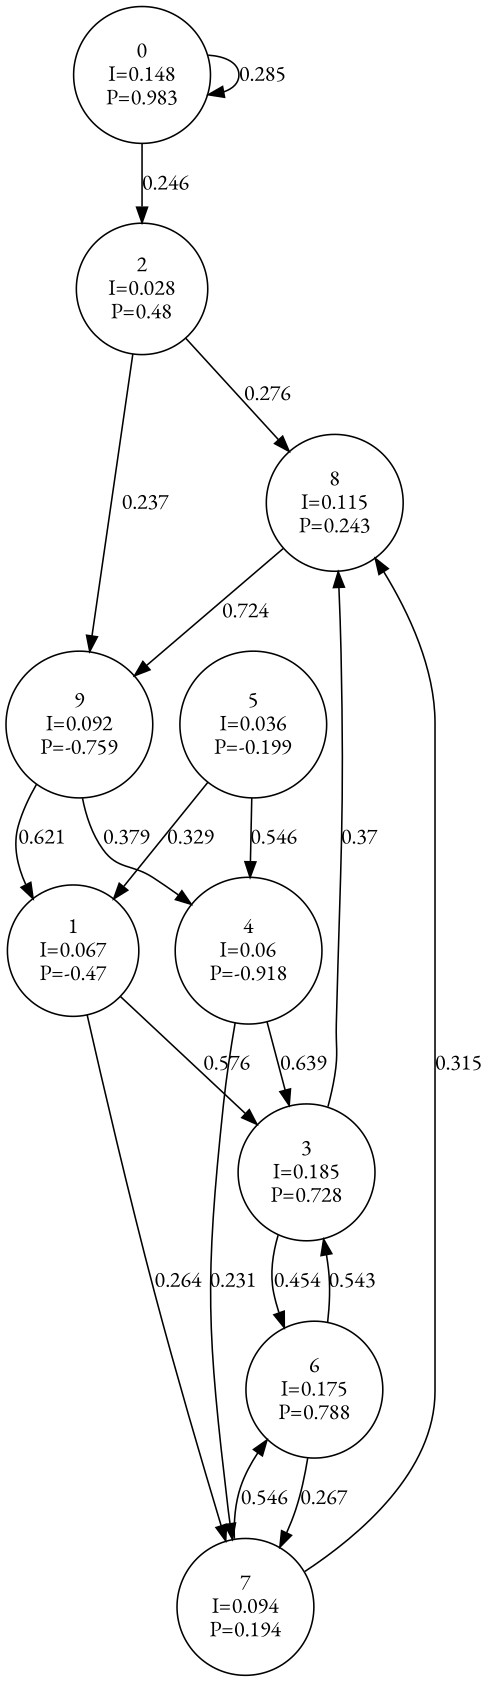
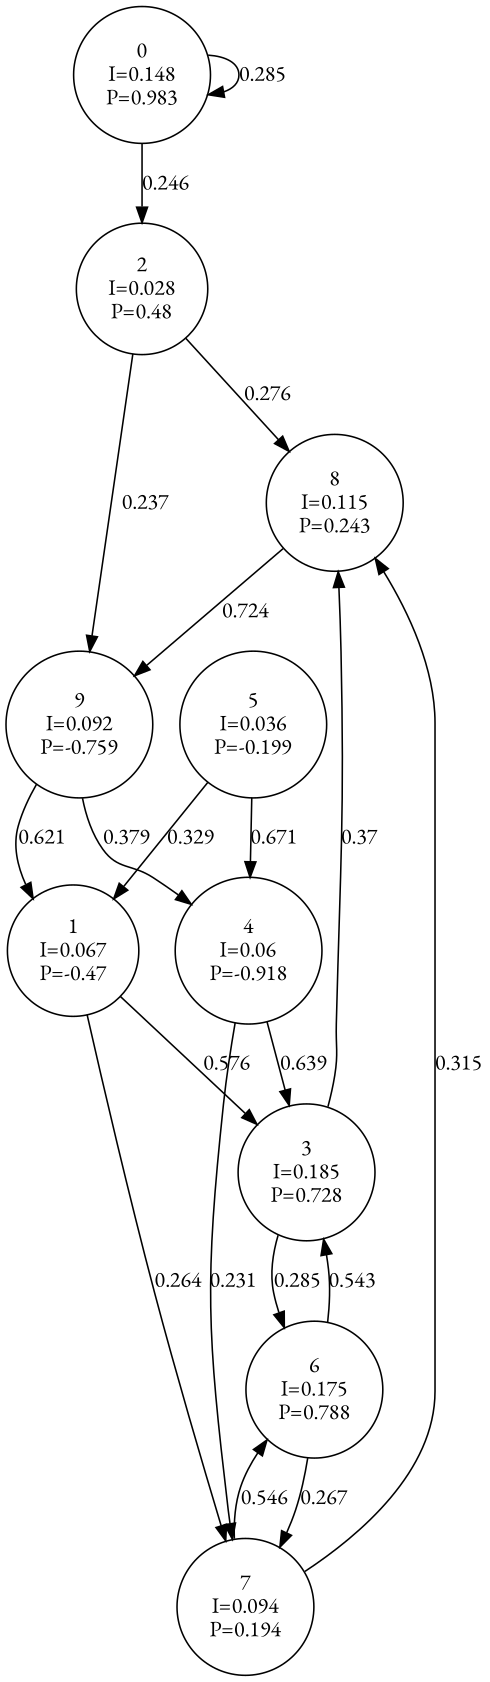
edge "5 I=0.036 P=-0.199" -> "4 I=0.06 P=-0.918": label "0.546" -> "0.671"
edge "3 I=0.185 P=0.728" -> "6 I=0.175 P=0.788": label "0.454" -> "0.285"
